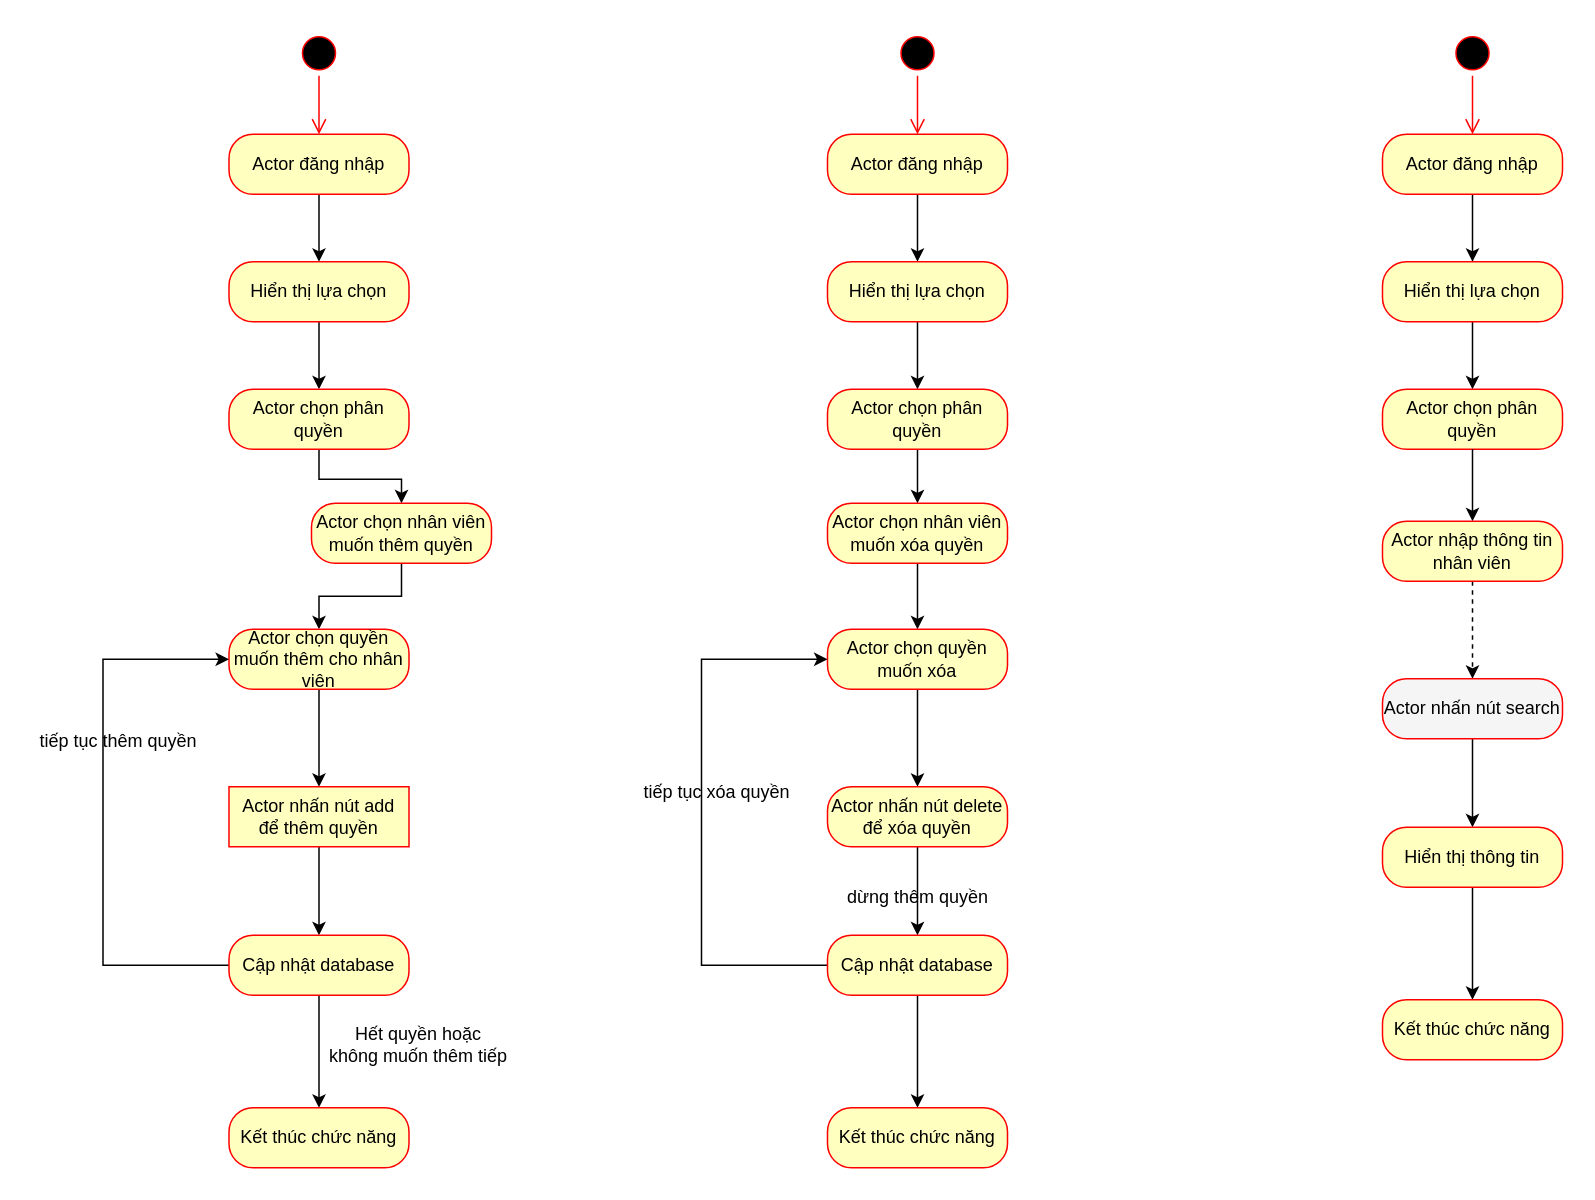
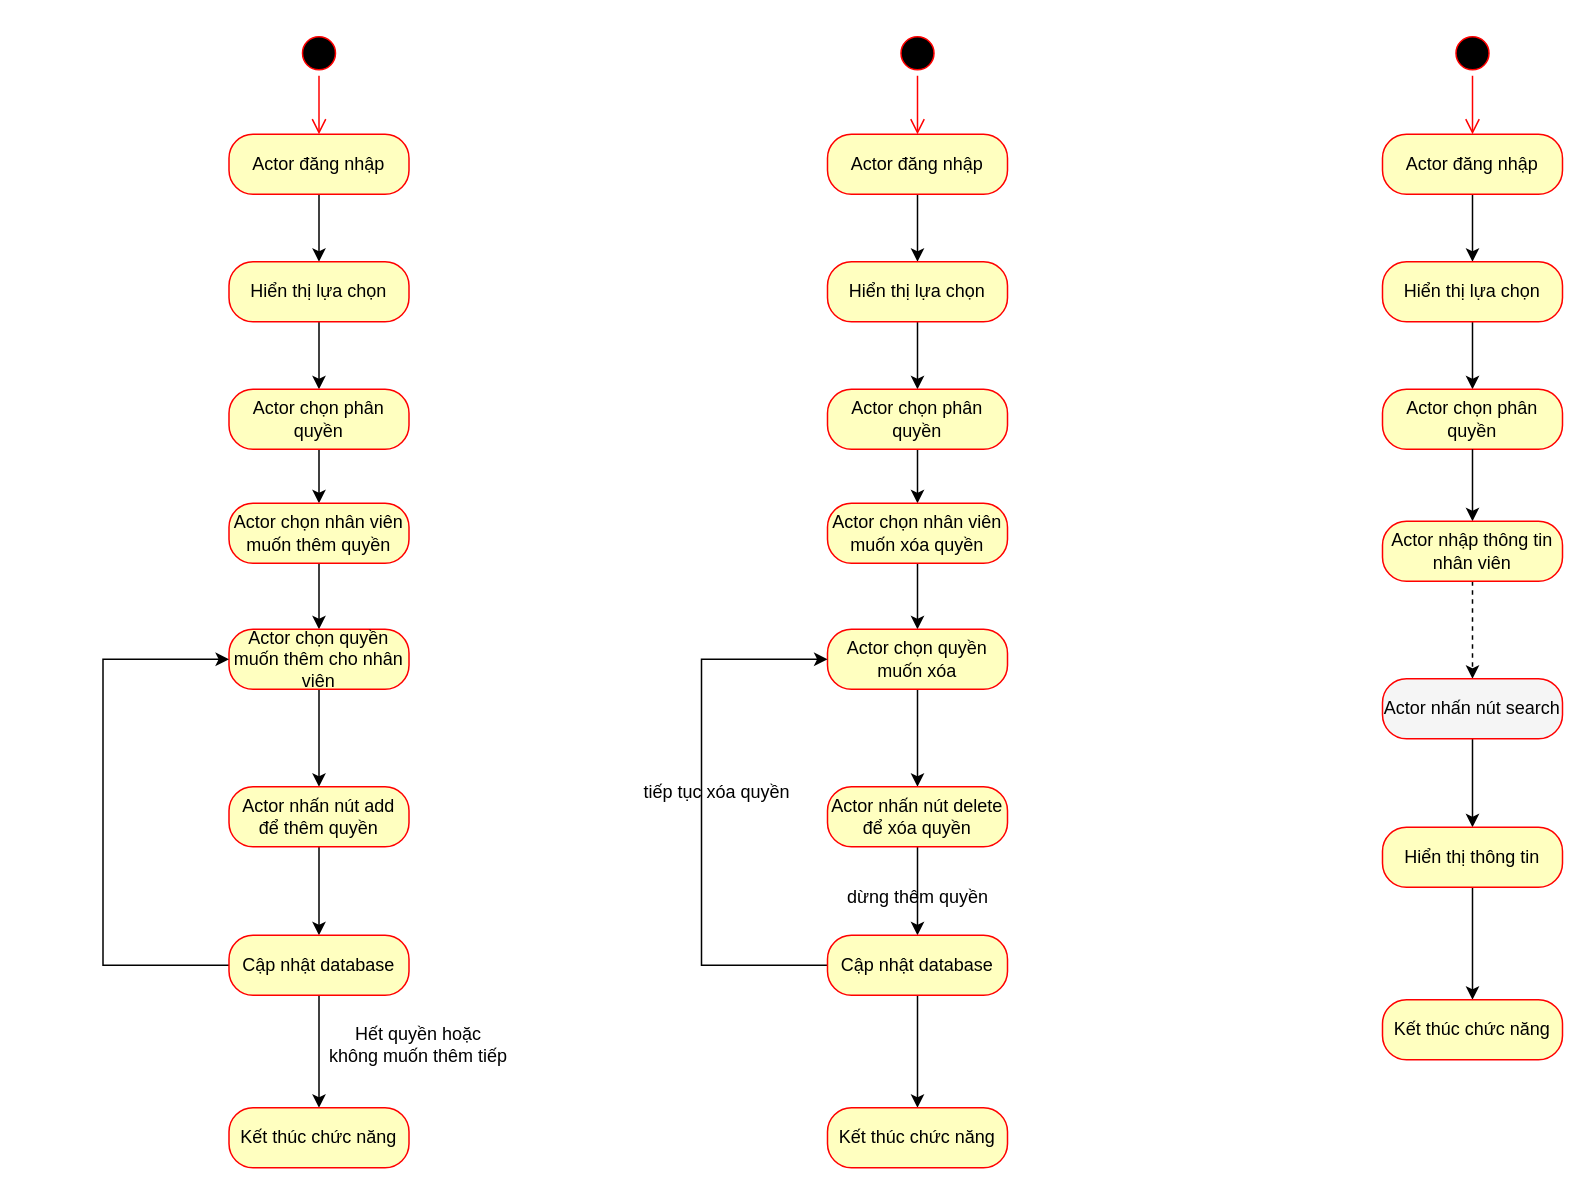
node "Actor chọn nhân viên muốn thêm quyền": moved (401, 533) -> (319, 533)
node "tiếp tục thêm quyền": removed
node "Actor nhấn nút add để thêm quyền": shape rectangle -> rounded rectangle
